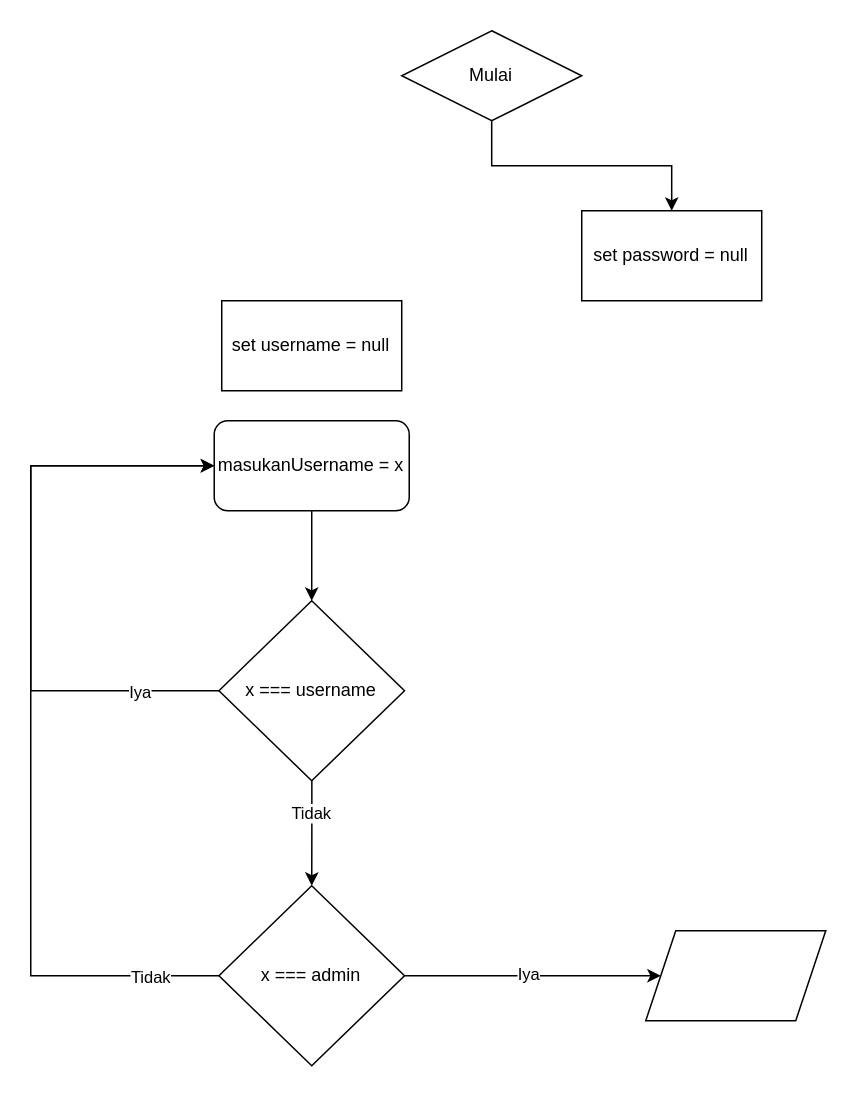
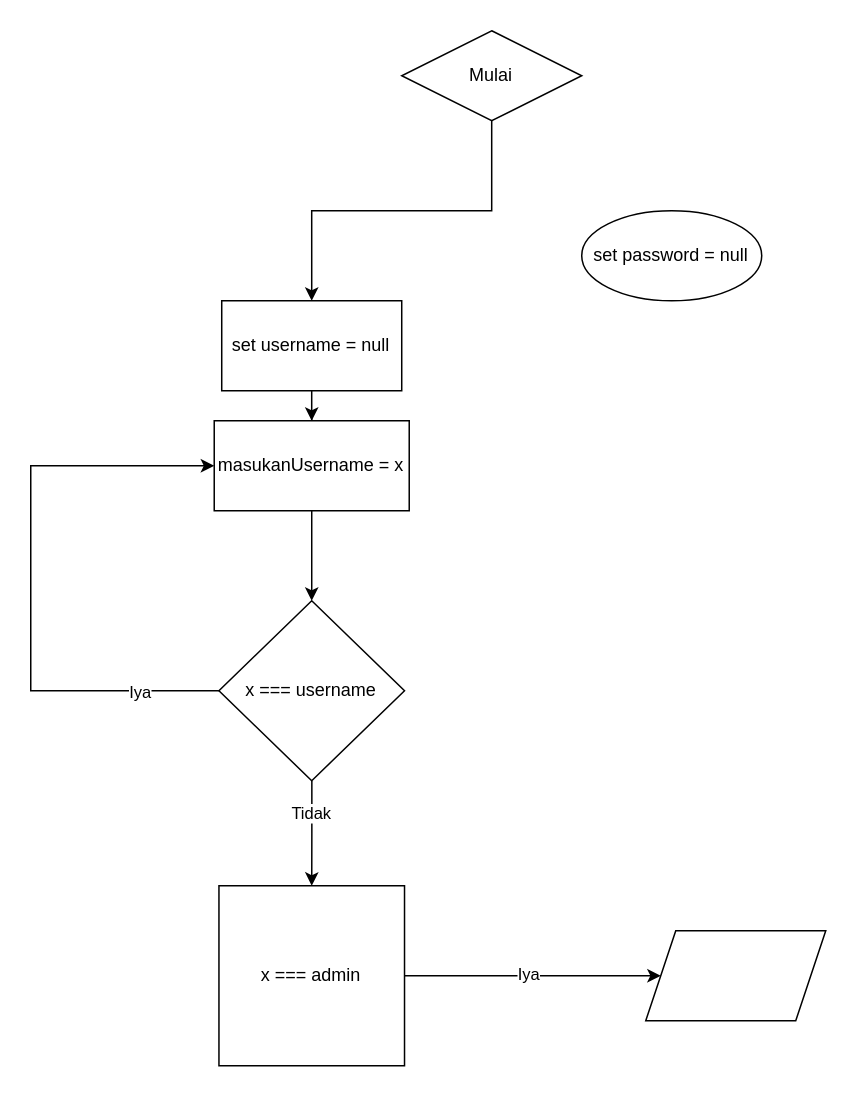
edge "Mulai" -> "set password = null": removed
edge "Mulai" -> "set username = null": added
node "set password = null": shape rectangle -> ellipse
edge "set username = null" -> "masukanUsername = x": added
node "masukanUsername = x": shape rounded rectangle -> rectangle
edge "x === admin" -> "masukanUsername = x": removed, label "Tidak"
node "x === admin": shape diamond -> rectangle
